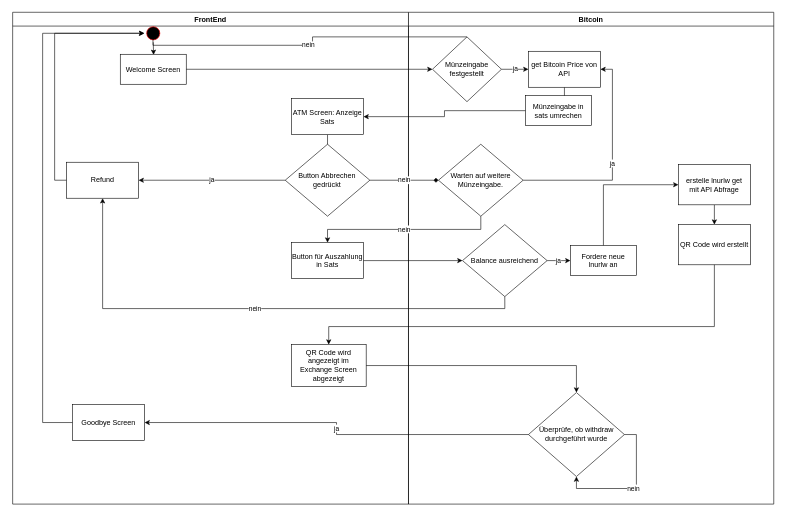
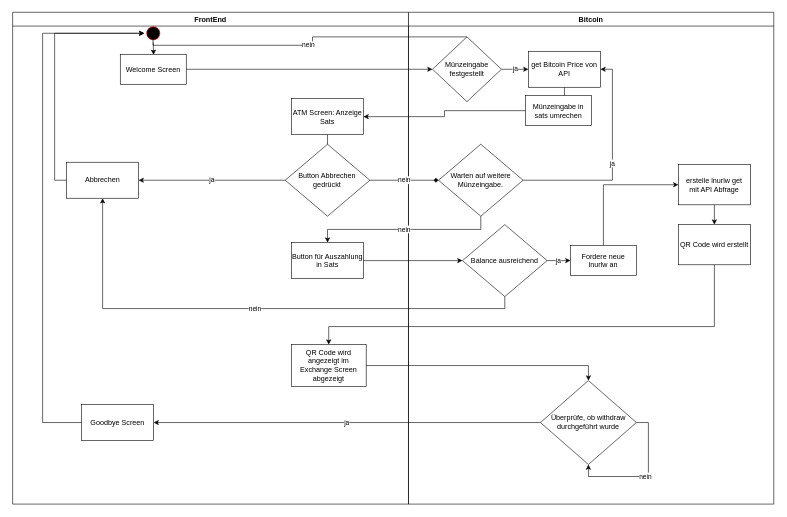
node "Refund": label "Refund" -> "Abbrechen"
node "Goodbye Screen": moved (108, 423) -> (117, 423)
node "Überprüfe, ob withdraw durchgeführt wurde": moved (576, 435) -> (588, 423)
